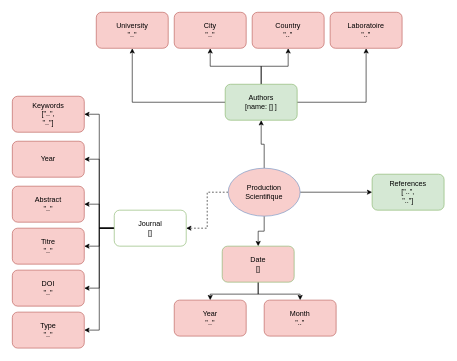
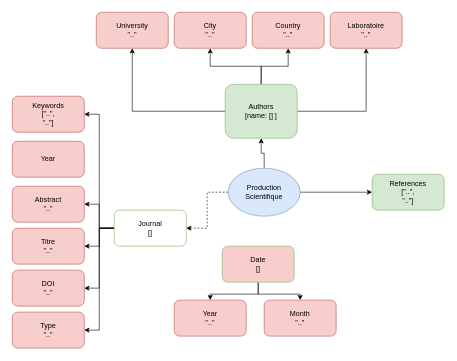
node "Authors [name: [] ]": size 72x36 -> 72x54
edge "Journal []" -> "Year": removed
node "Production Scientifique": fillcolor #f8cecc -> #dae8fc
edge "Production Scientifique" -> "Date []": removed
